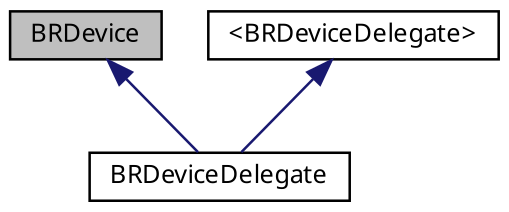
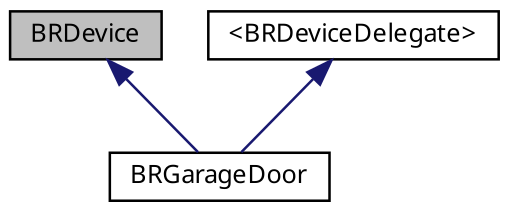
node "BRDeviceDelegate": label "BRDeviceDelegate" -> "BRGarageDoor"
